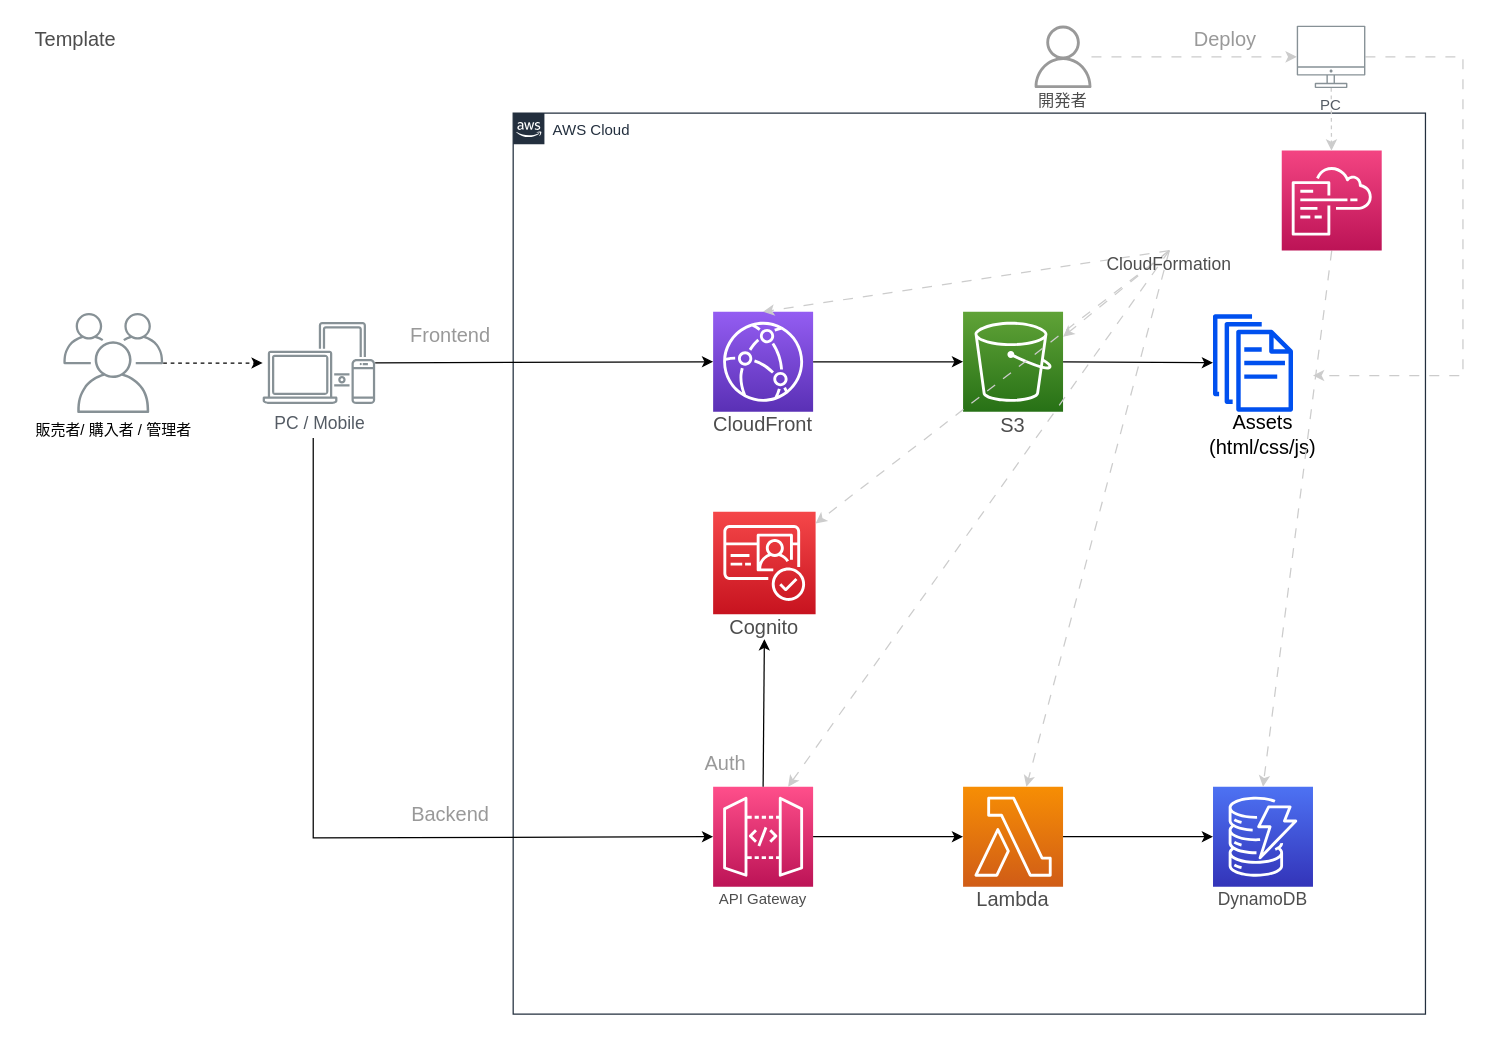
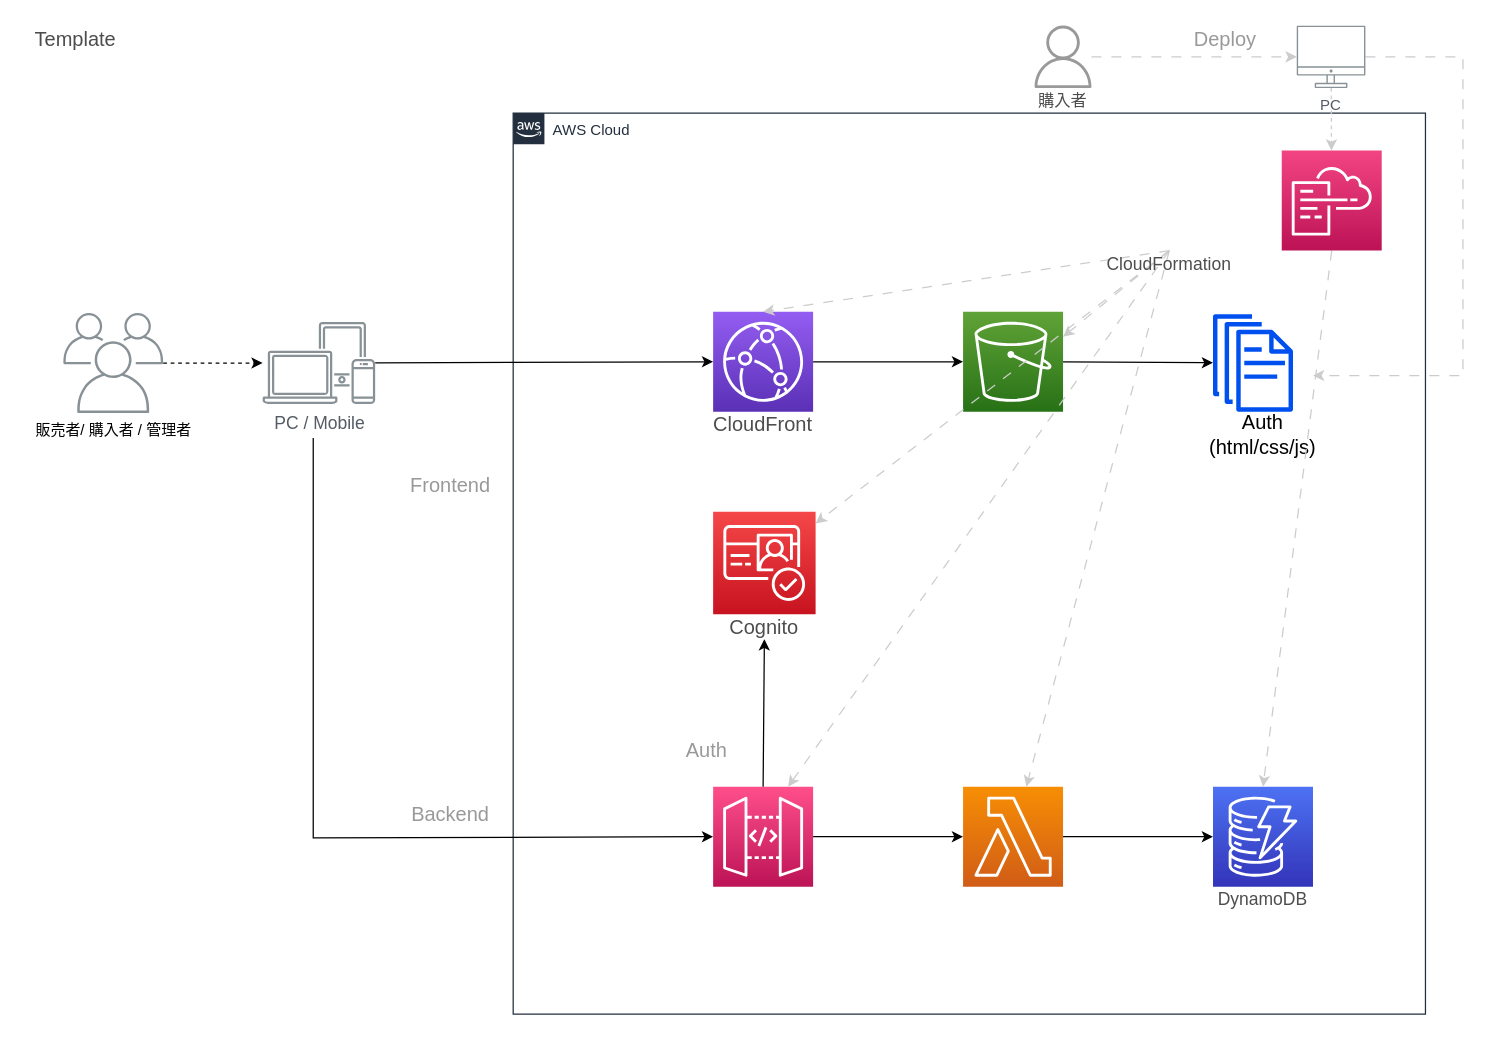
node "開発者": label "開発者" -> "購入者"
node "Frontend": moved (451, 335) -> (451, 485)
node "S3": removed
node "Assets (html/css/js)": label "Assets (html/css/js)" -> "Auth (html/css/js)"
node "Auth": moved (726, 763) -> (707, 751)
node "API Gateway": removed
node "Lambda": removed
